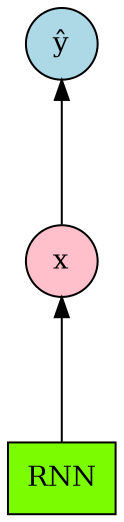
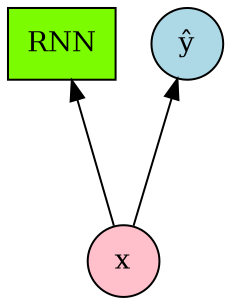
edge "RNN" -> "x": reversed
